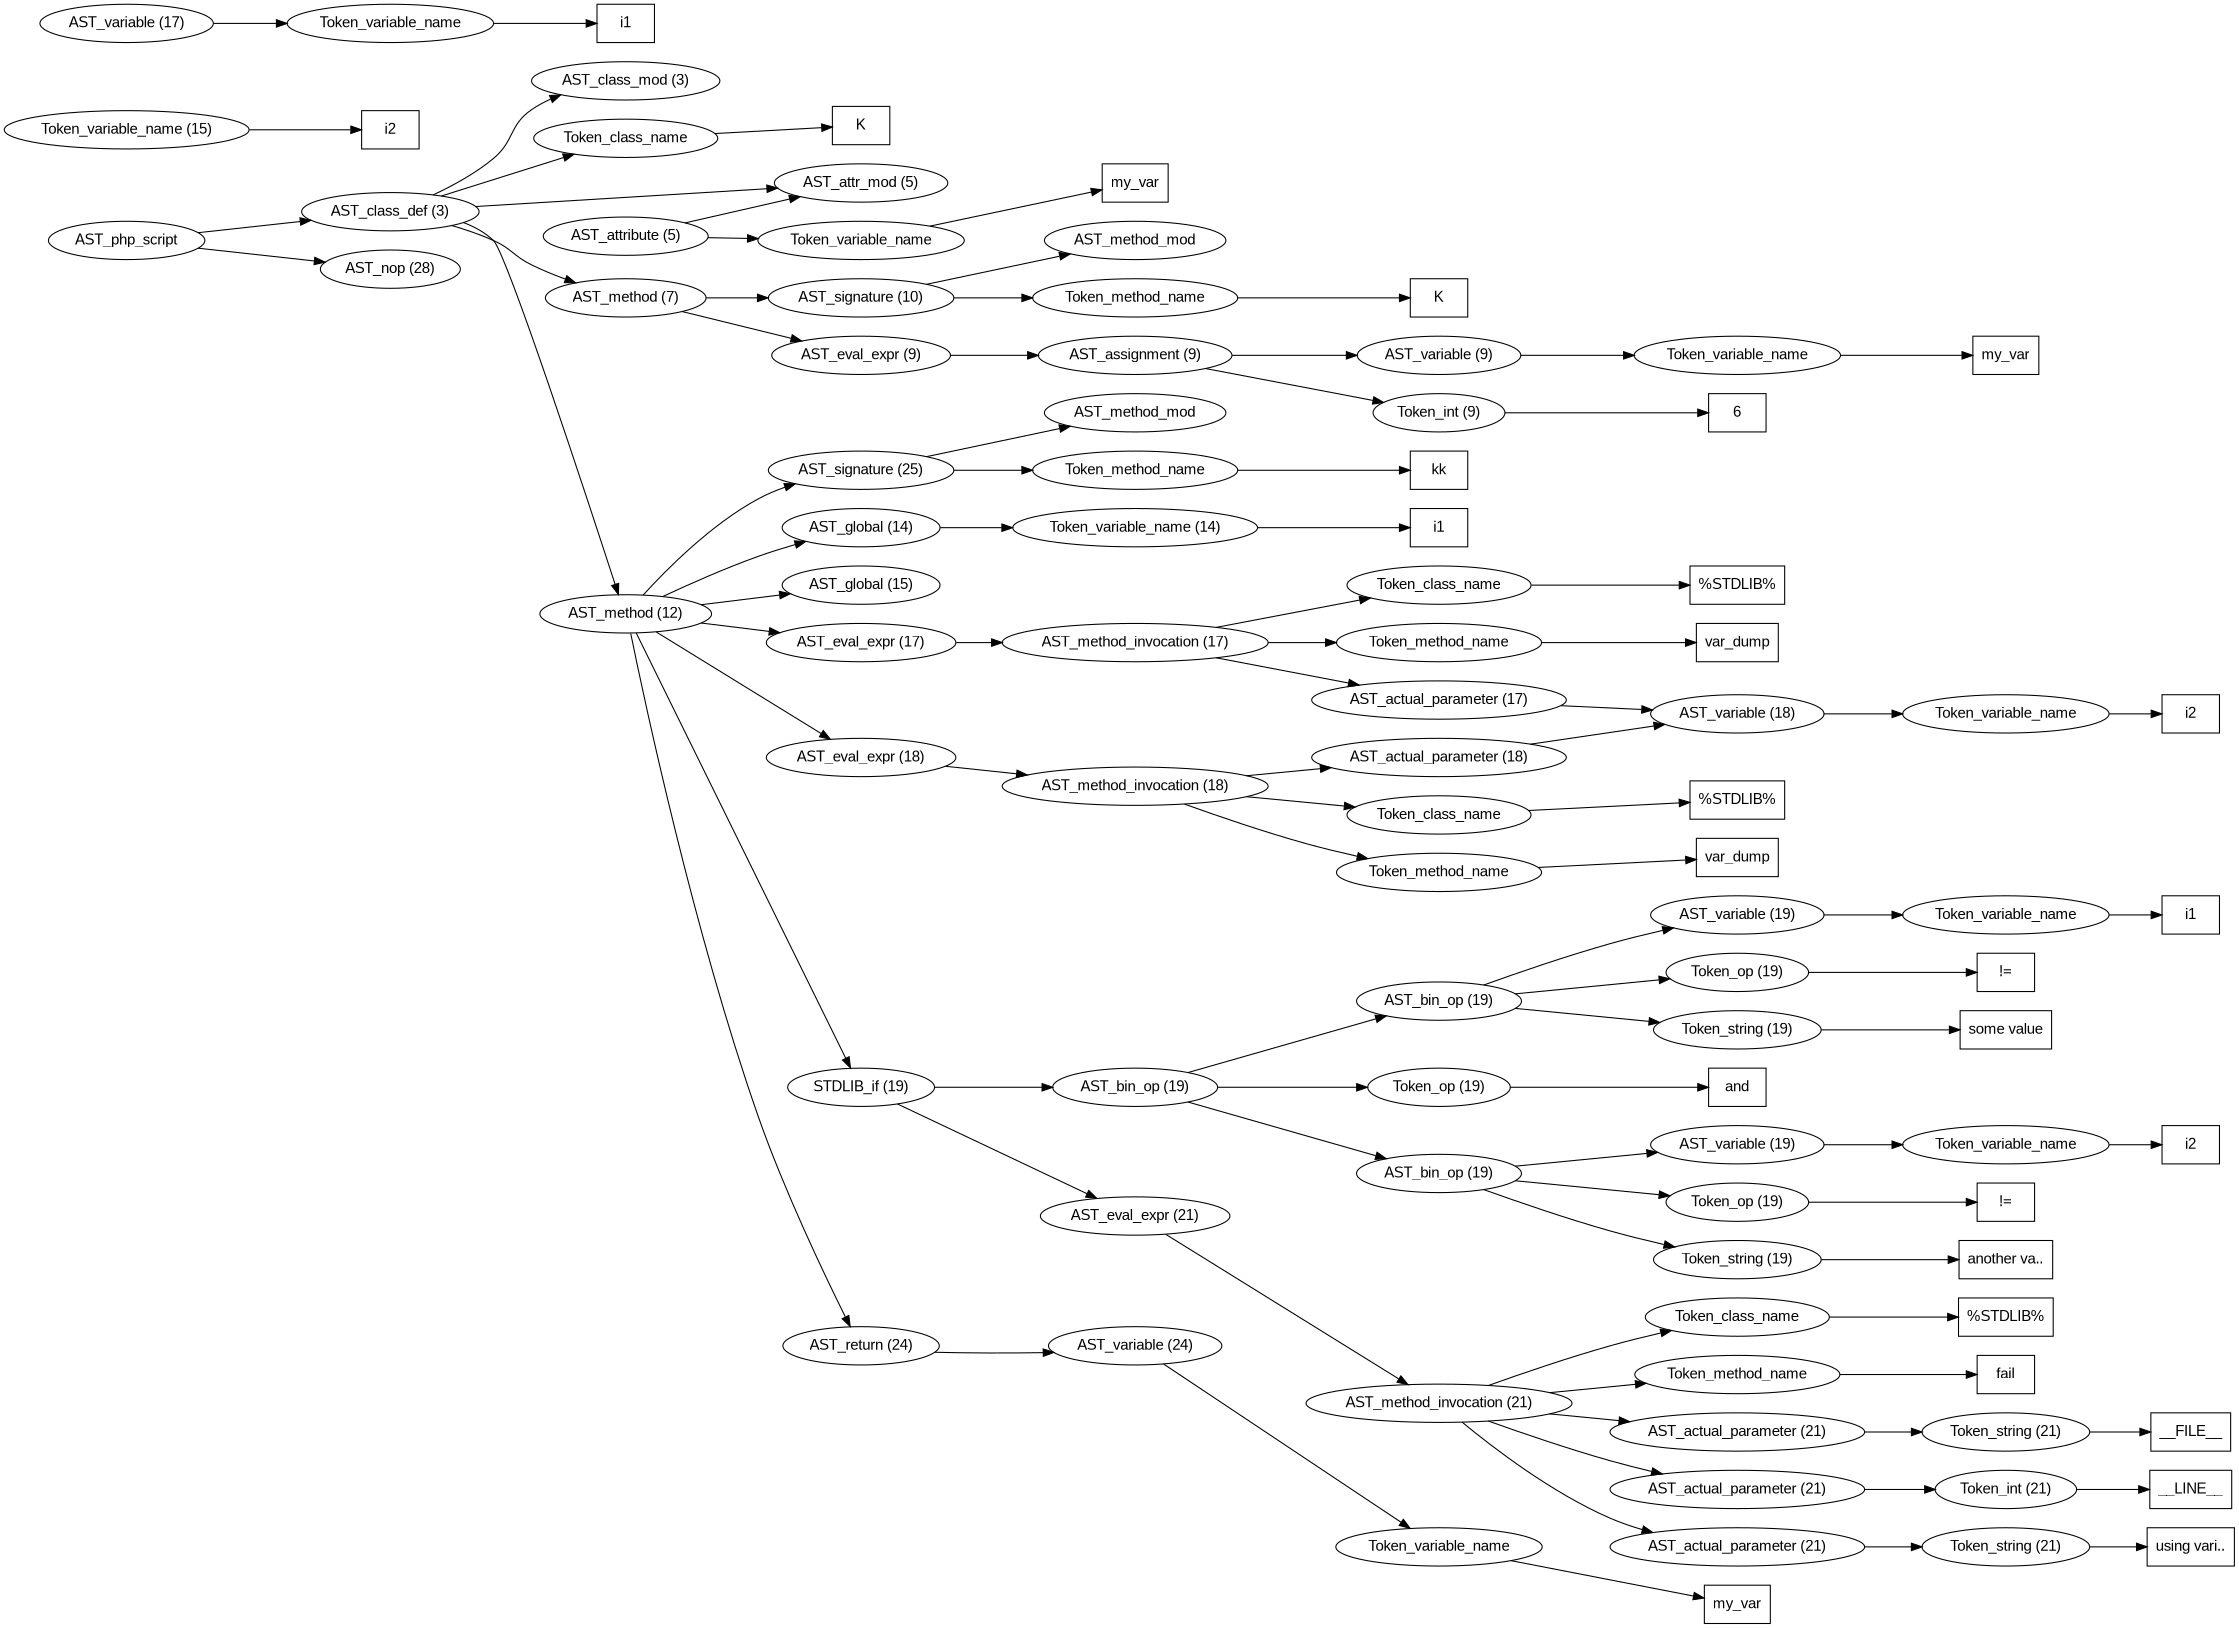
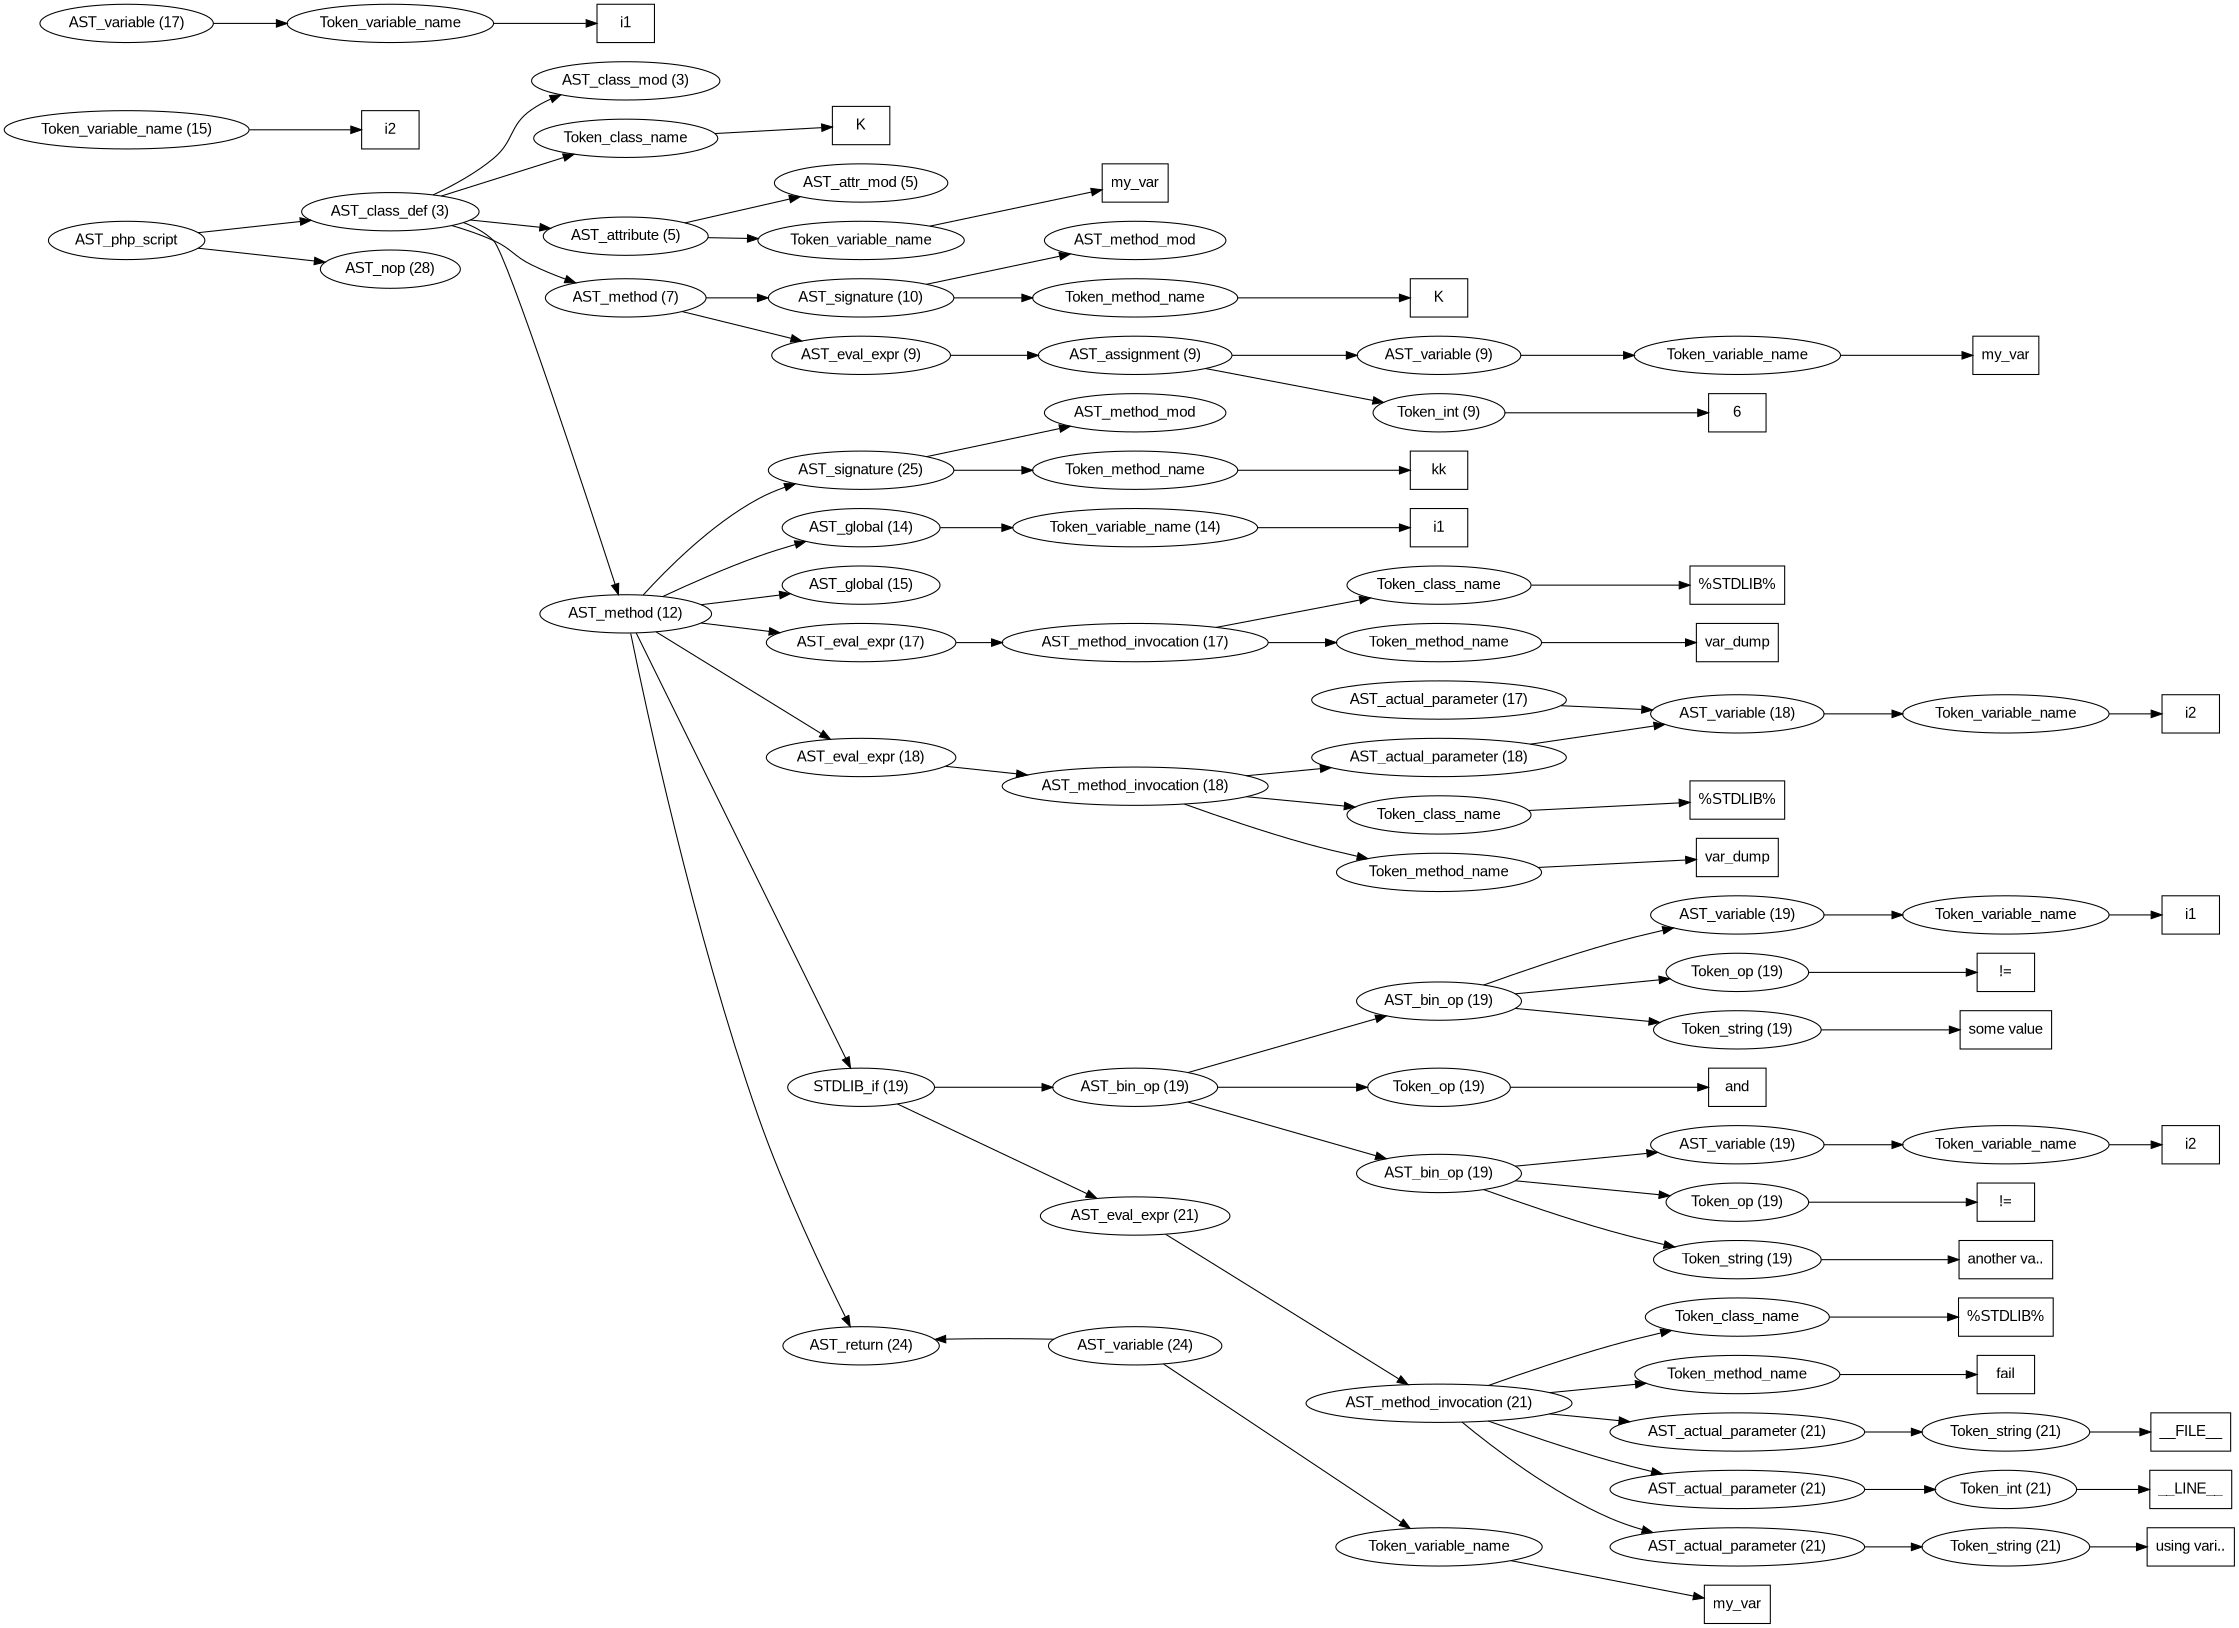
edge "AST_class_def (3)" -> "AST_attr_mod (5)": now "AST_class_def (3)" -> "AST_attribute (5)"
edge "AST_method_invocation (17)" -> "AST_actual_parameter (17)": removed
edge "AST_return (24)" -> "AST_variable (24)": reversed
